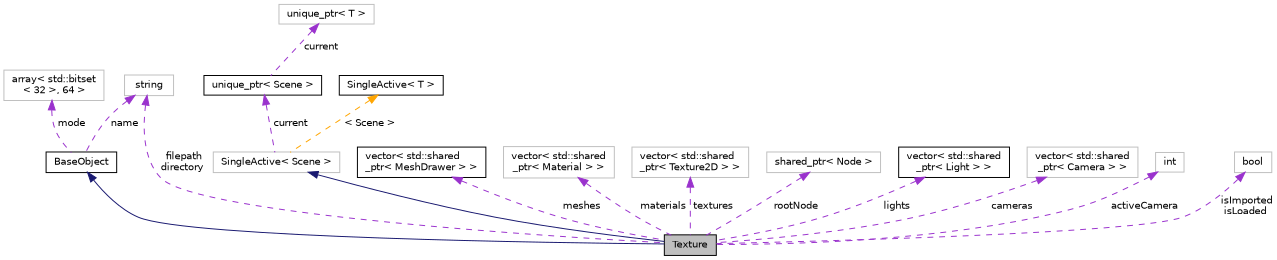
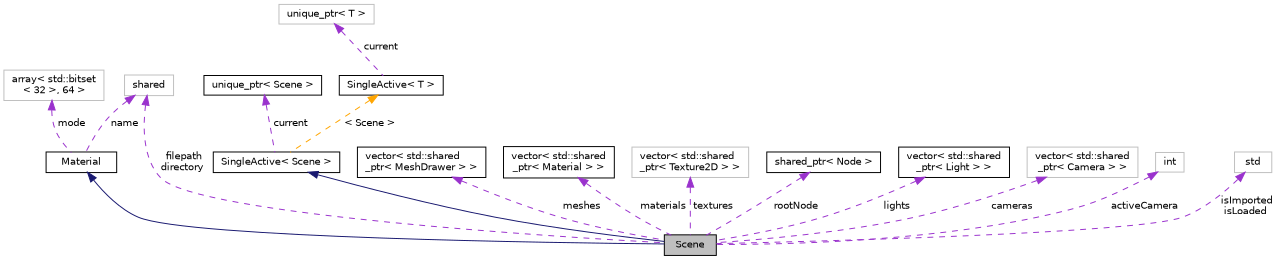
edge "unique_ptr< Scene >" -> "unique_ptr< T >": now "SingleActive< T >" -> "unique_ptr< T >"
node "string": label "string" -> "shared"
node "BaseObject": label "BaseObject" -> "Material"
node "SingleActive< Scene >": color grey75 -> black
node "vector< std::shared _ptr< Material > >": color grey75 -> black
node "shared_ptr< Node >": color grey75 -> black
node "bool": label "bool" -> "std"
node "Texture": label "Texture" -> "Scene"
